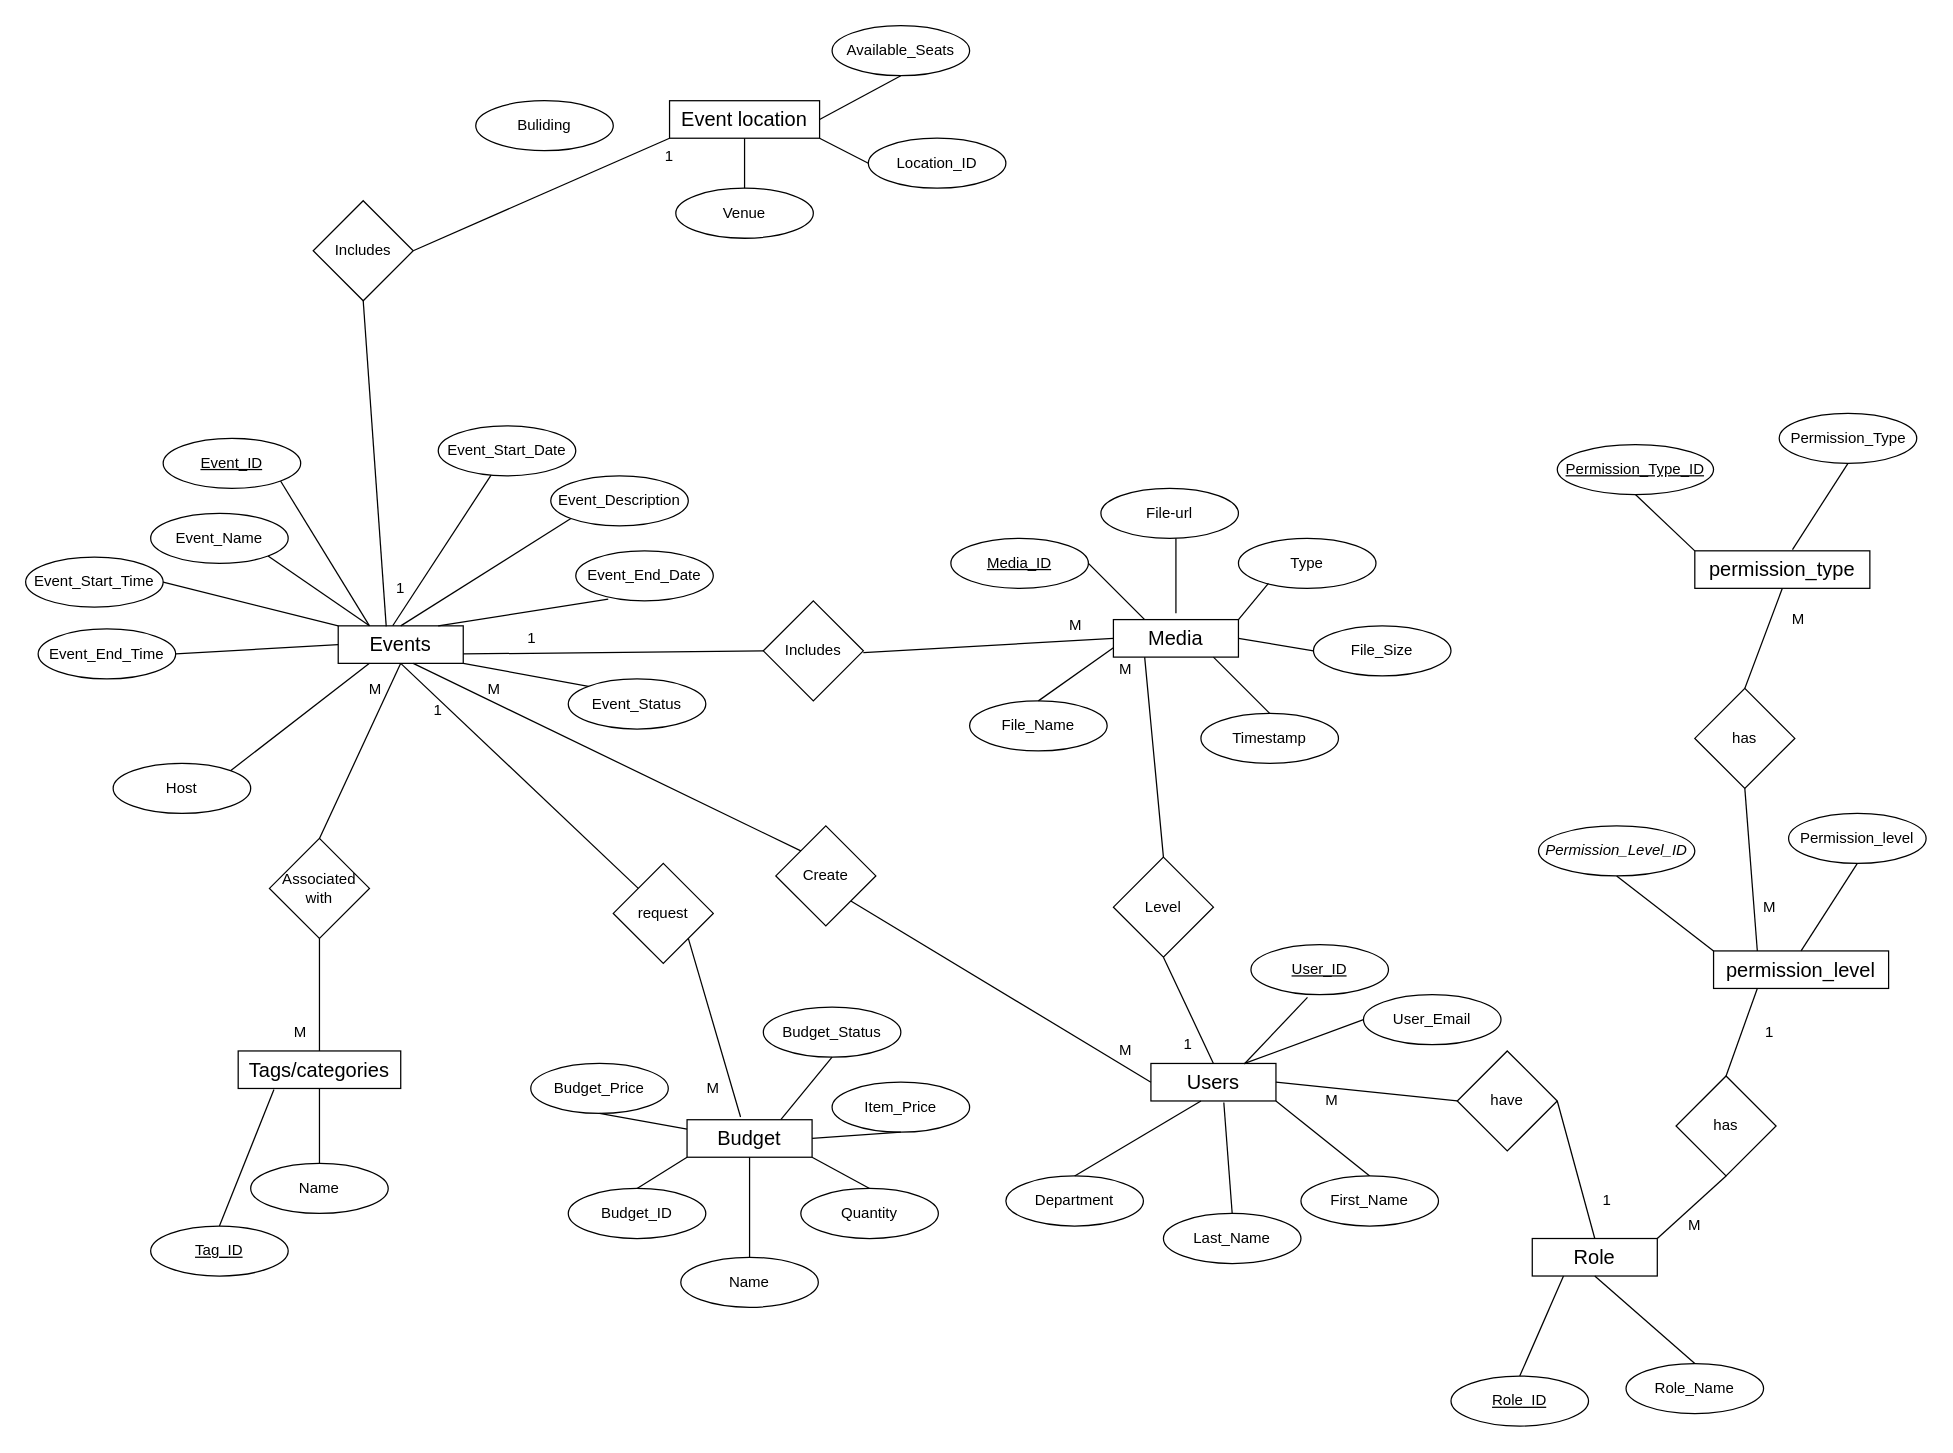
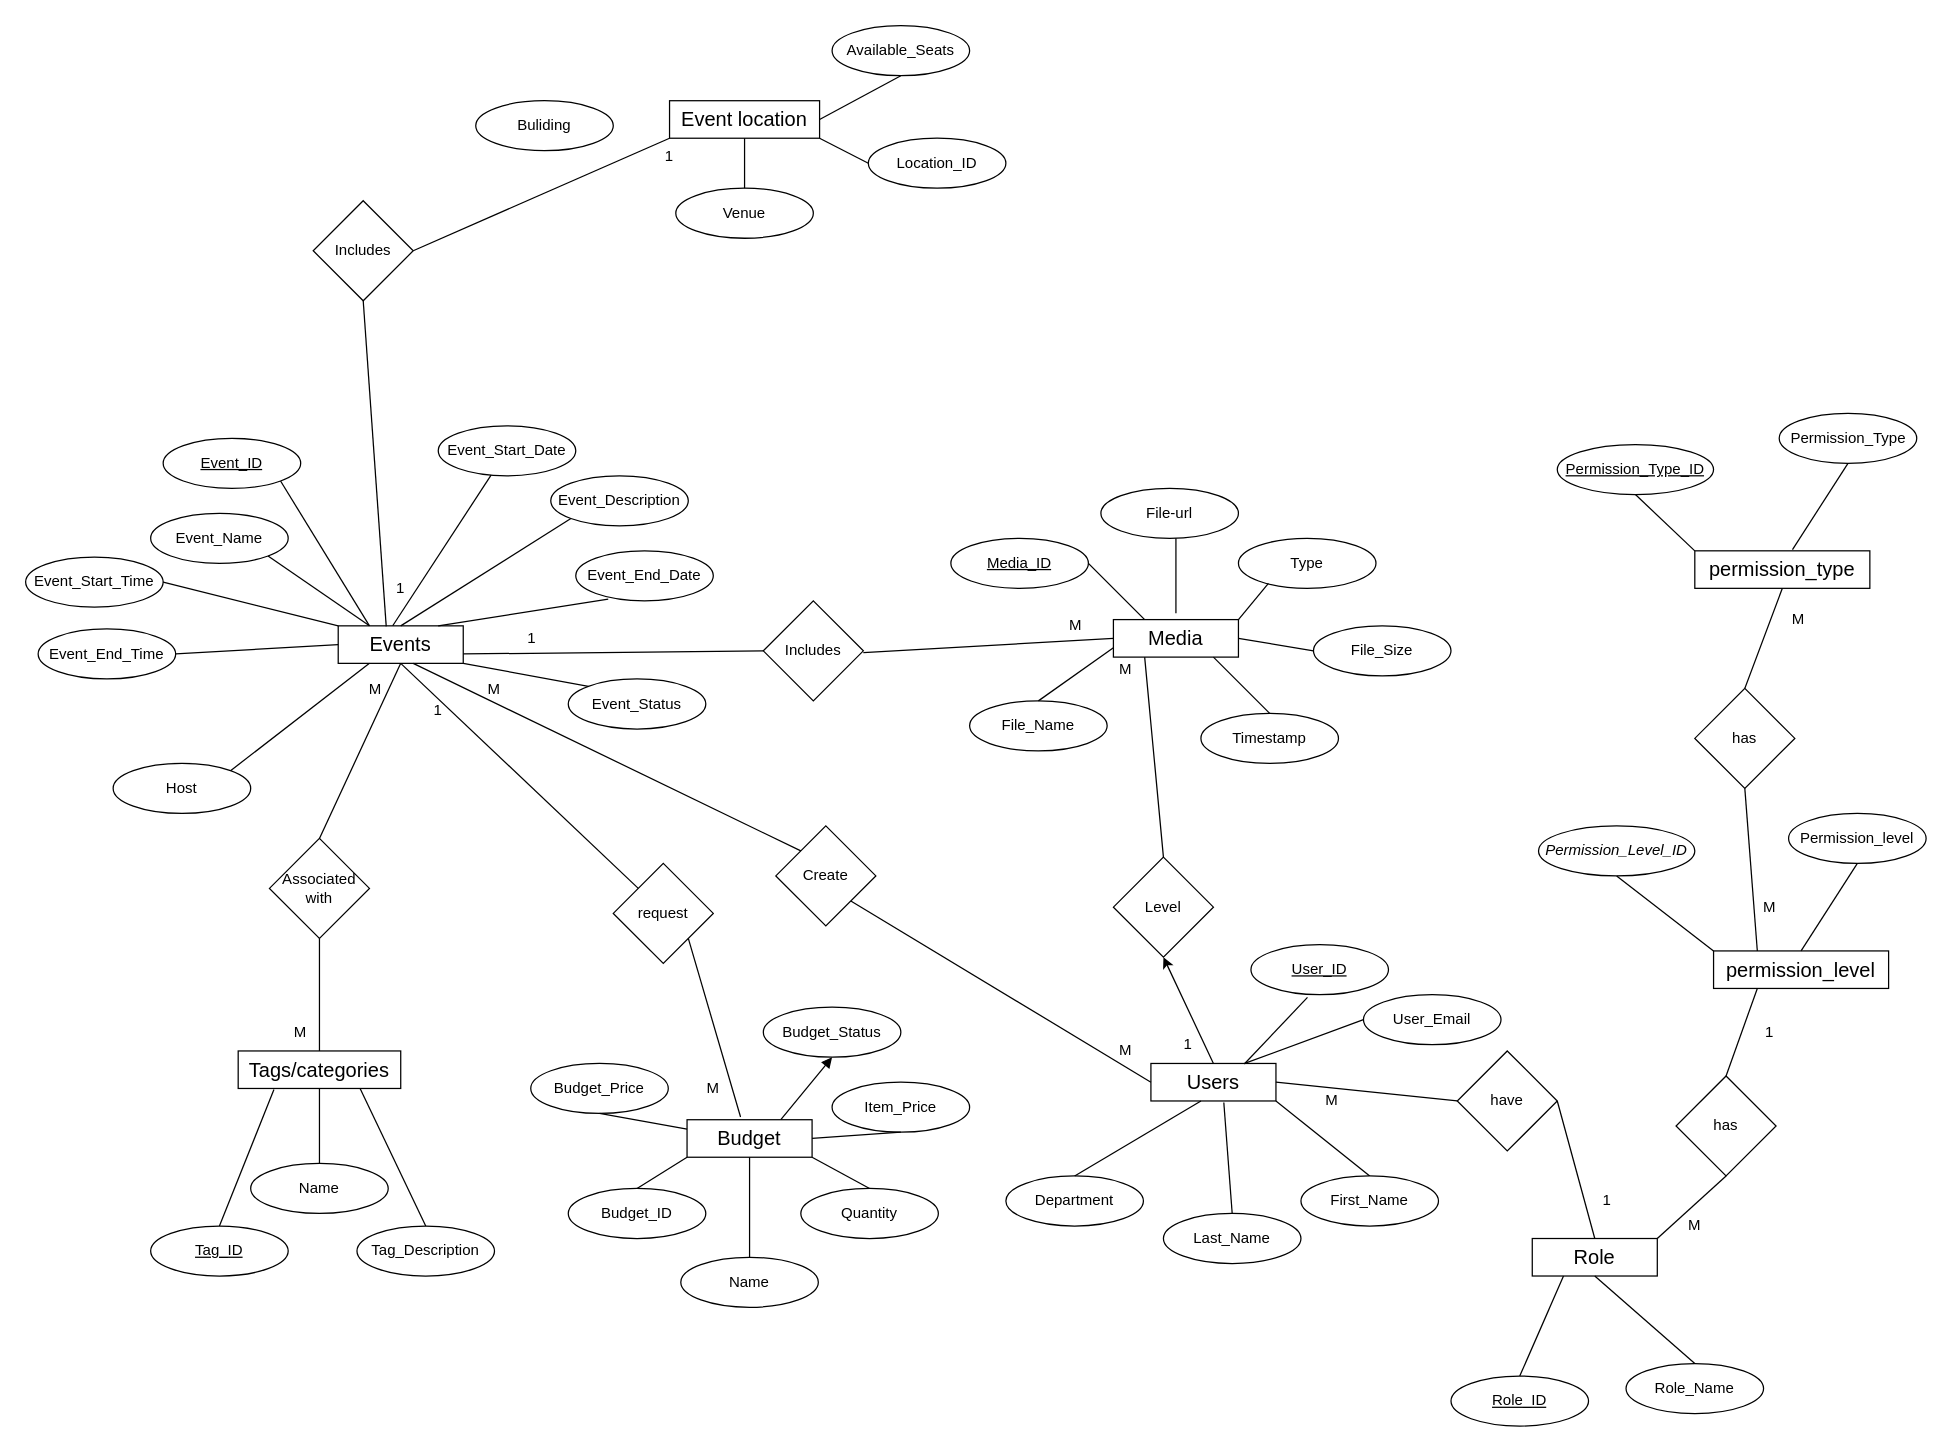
edge "Level" -- "Users": arrowhead none -> classic
edge "Budget_Status" -- "Budget": arrowhead none -> block
edge "Tags/categories" -- "Tag_Description": added
node "Tag_Description": added
